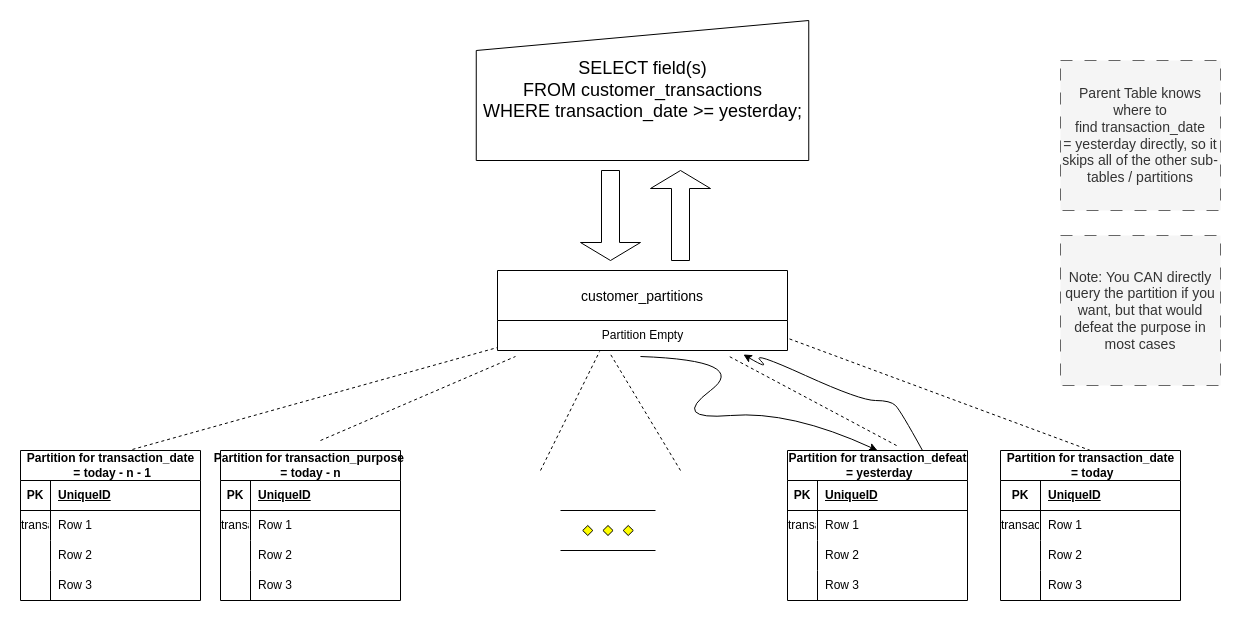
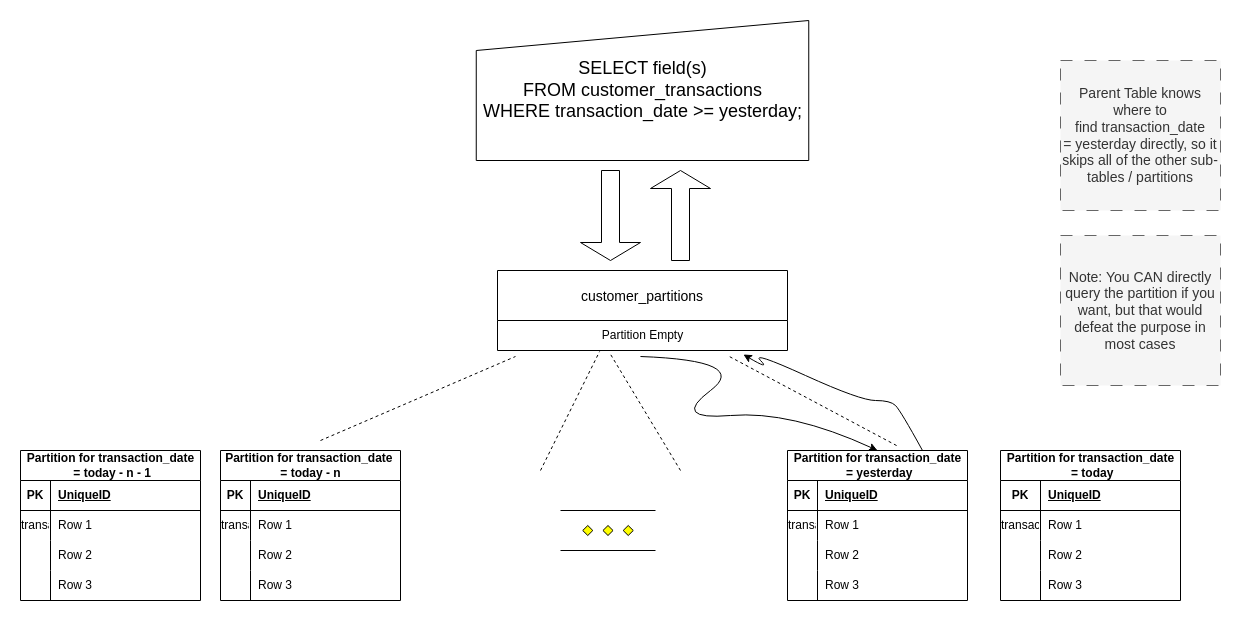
edge "Partition Empty" -- "Partition for transaction_date = today": removed
edge "Partition Empty" -- "Partition for transaction_date = today - n - 1": removed
node "Partition for transaction_purpose = today - n": label "Partition for transaction_purpose = today - n" -> "Partition for transaction_date = today - n"
node "Partition for transaction_defeat = yesterday": label "Partition for transaction_defeat = yesterday" -> "Partition for transaction_date = yesterday"
